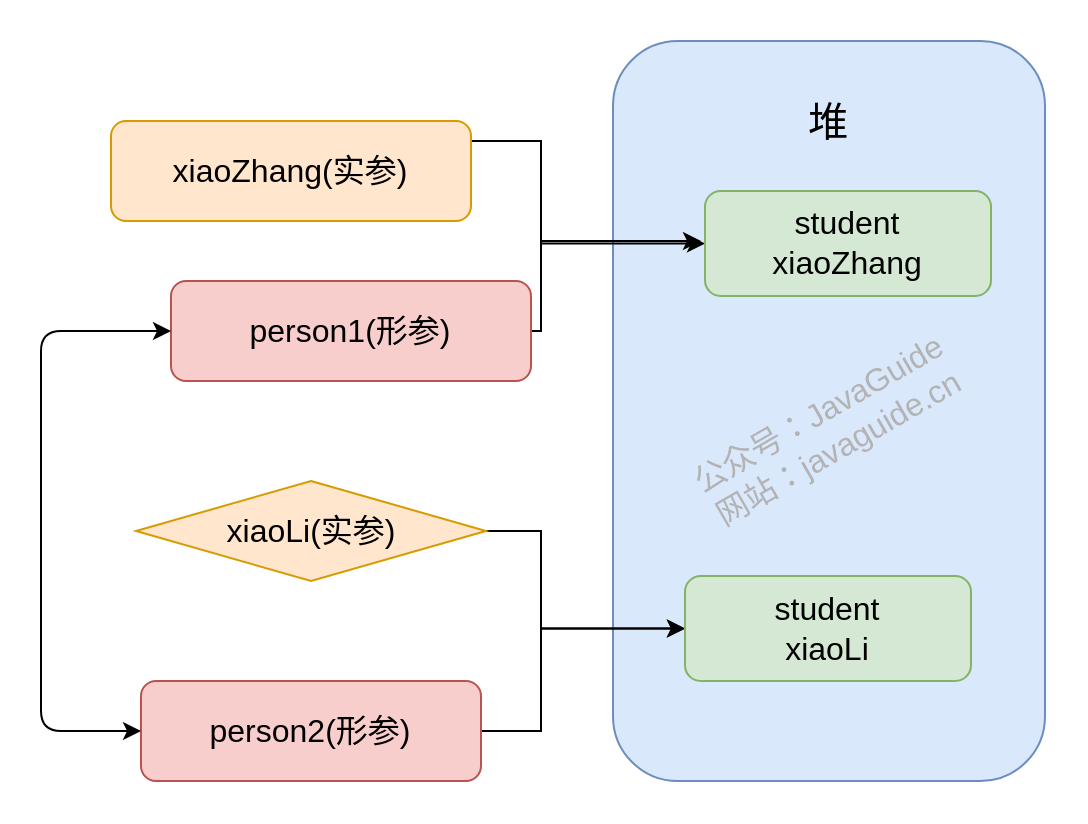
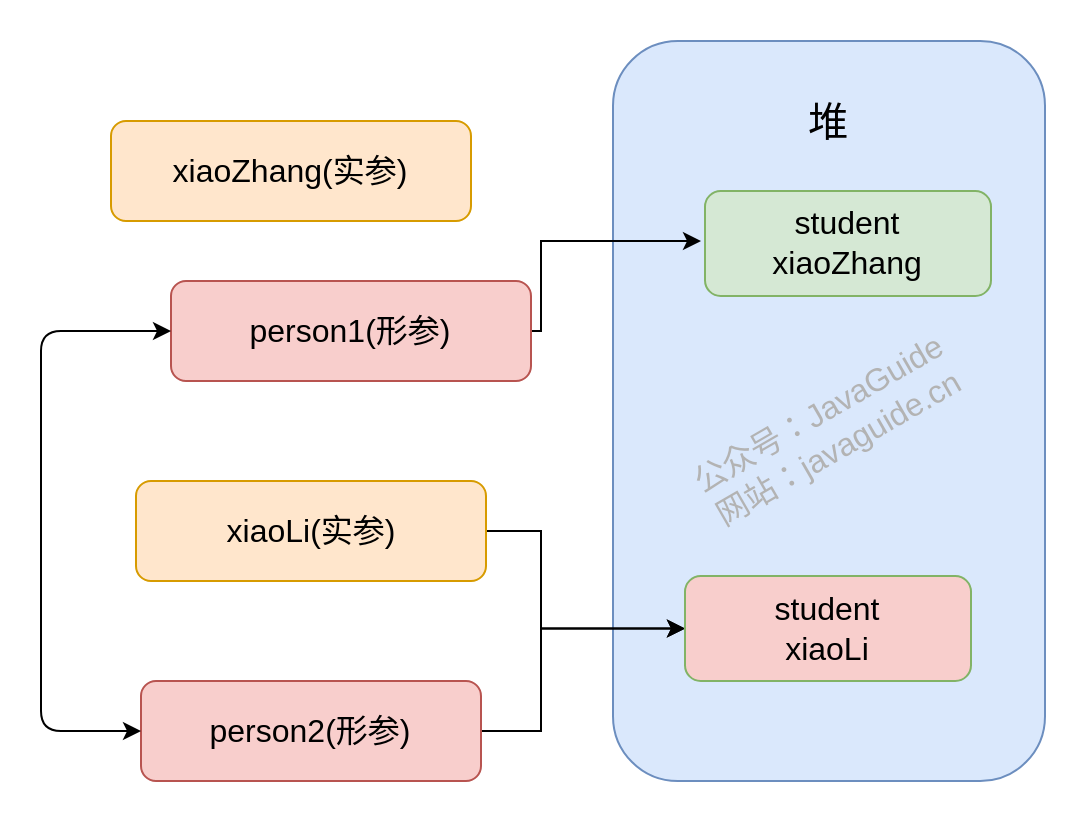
edge "xiaoZhang(实参)" -> "studentxiaoZhang": removed
node "xiaoLi(实参)": shape diamond -> rounded rectangle
node "studentxiaoLi": fillcolor #d5e8d4 -> #f8cecc
